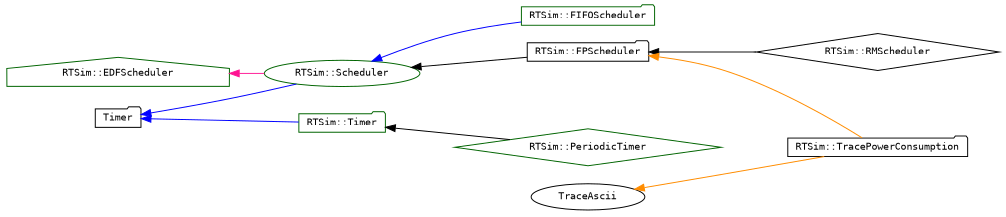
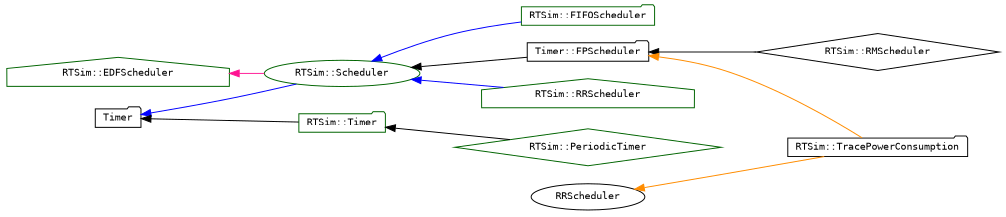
node "RTSim::FPScheduler": label "RTSim::FPScheduler" -> "Timer::FPScheduler"
node "RTSim::RRScheduler": added
edge "RTSim::Timer" -> "Timer": color blue -> black
node "TraceAscii": label "TraceAscii" -> "RRScheduler"
